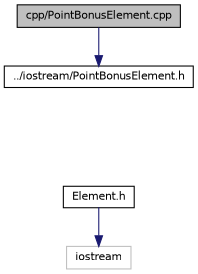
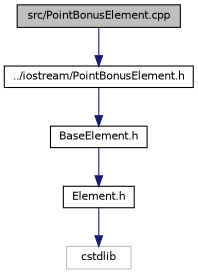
node "cpp/PointBonusElement.cpp": label "cpp/PointBonusElement.cpp" -> "src/PointBonusElement.cpp"
node "BaseElement.h": added
node "iostream": label "iostream" -> "cstdlib"
